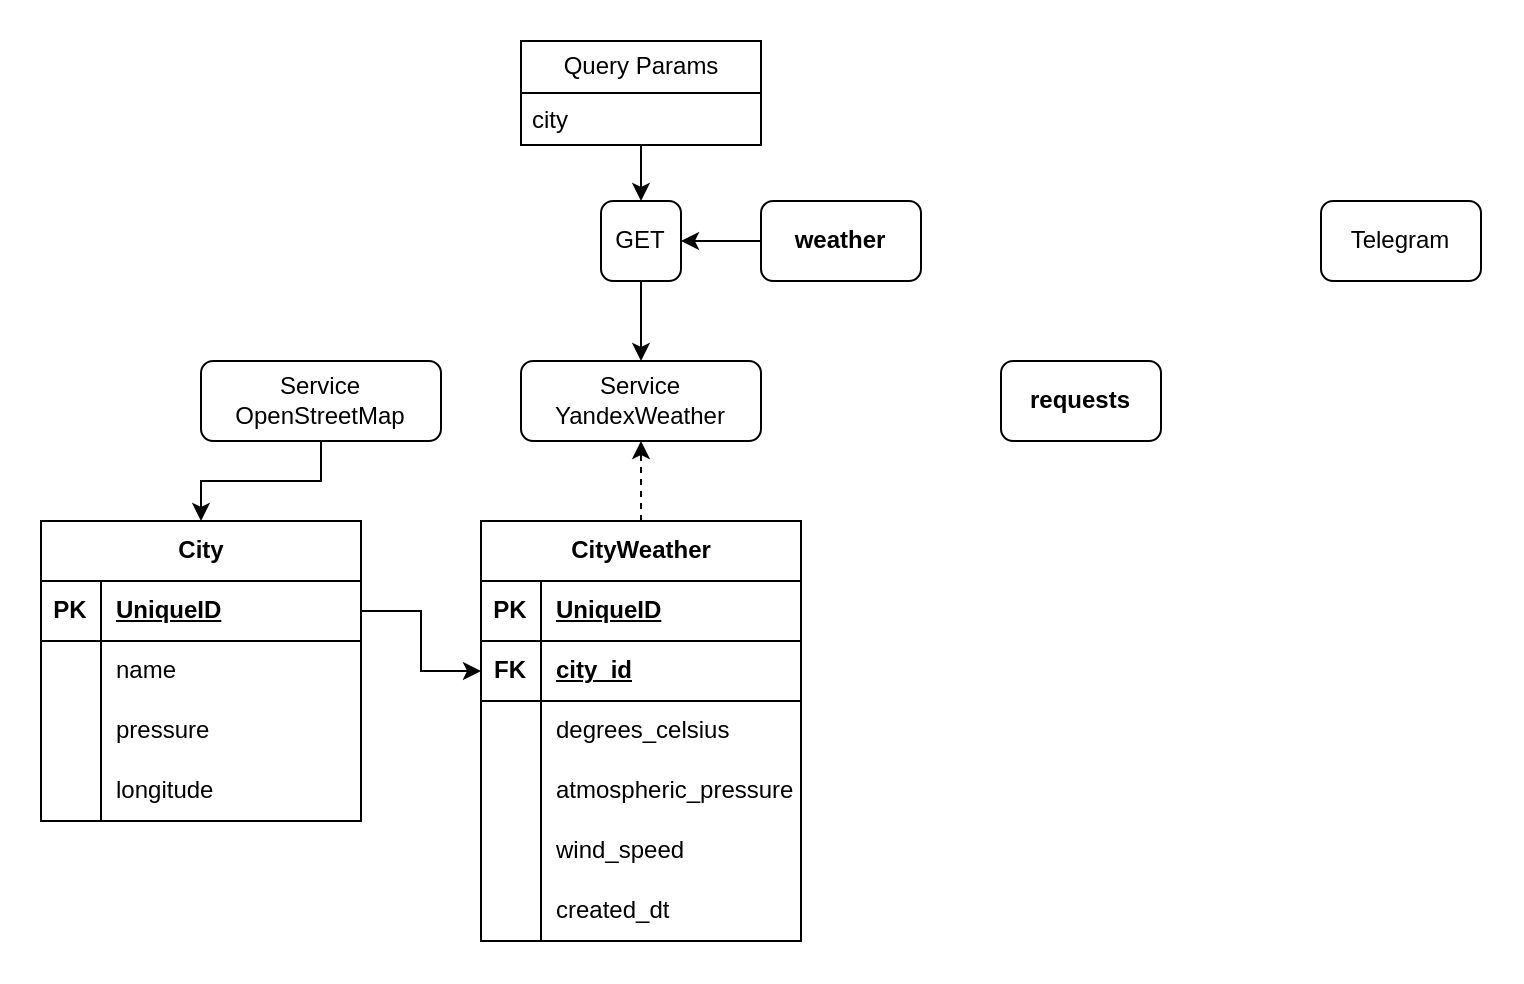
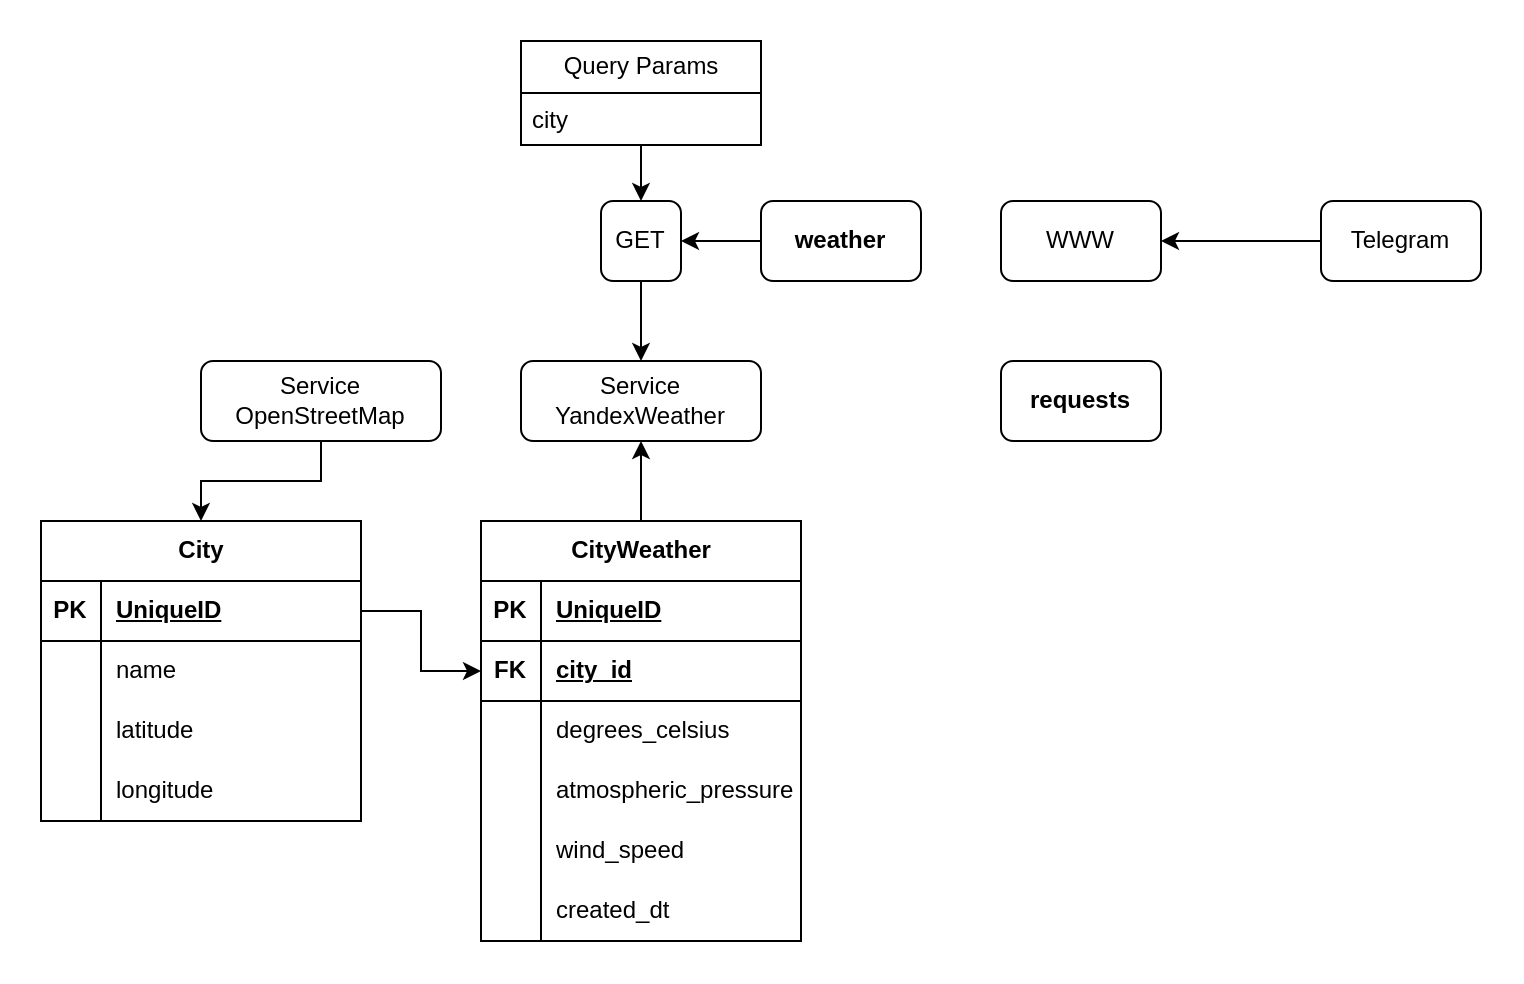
node "WWW": added
edge "Telegram" -> "WWW": added
edge "CityWeather" -> "Service YandexWeather": style dashed -> solid
node "pressure": label "pressure" -> "latitude"
